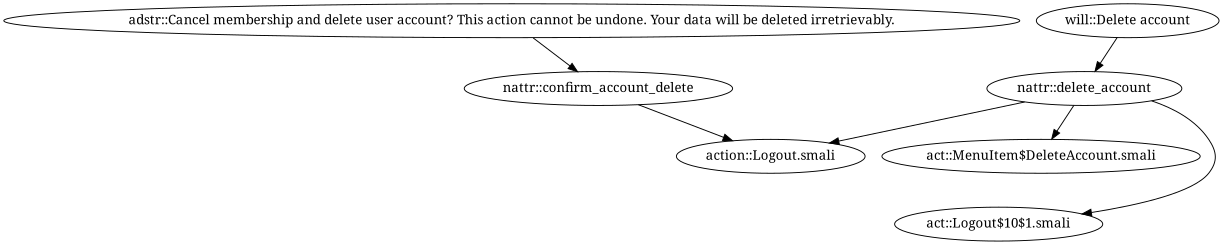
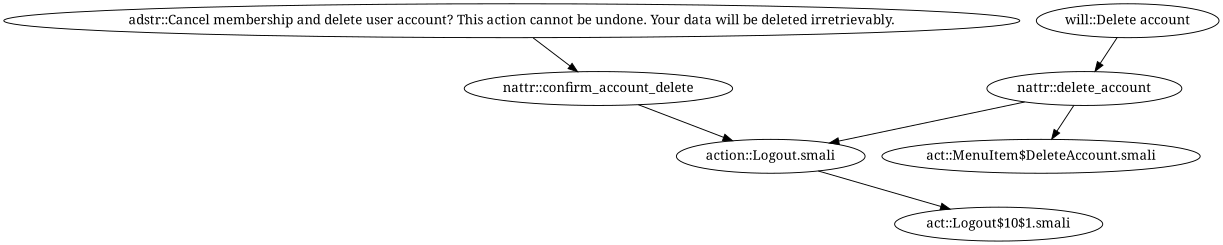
edge "nattr::delete_account" -> "act::Logout$10$1.smali": now "action::Logout.smali" -> "act::Logout$10$1.smali"
